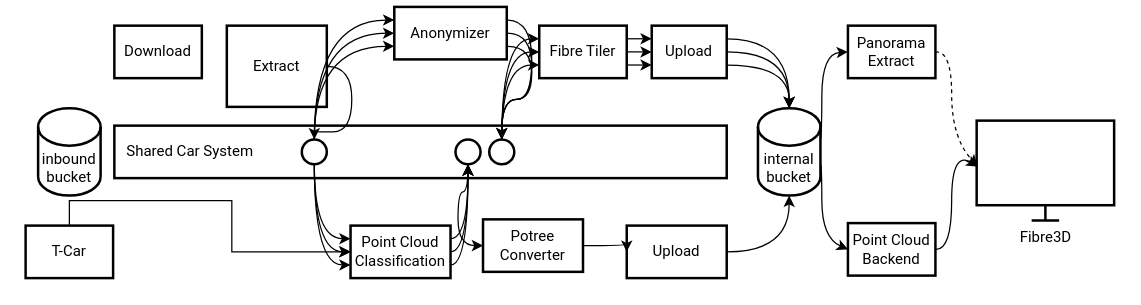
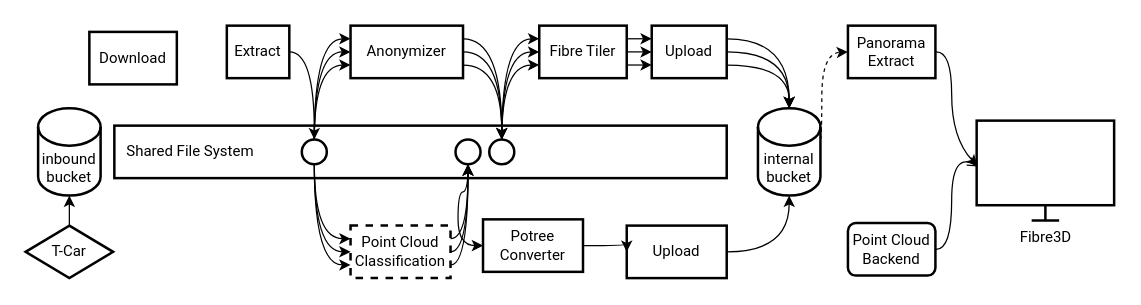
node "Anonymizer": moved (451, 33) -> (407, 52)
node "Download": moved (158, 52) -> (133, 58)
node "Extract": size 100x81 -> 63x53
edge "internal bucket" -> "Panorama Extract": style solid -> dashed
edge "Panorama Extract" -> "Fibre3D": style dashed -> solid
node "Shared Car System": label "Shared Car System" -> "Shared File System"
edge "Point Cloud Backend" -> "Fibre3D": arrowhead classic -> open
edge "T-Car" -> "Point Cloud Classification": now "T-Car" -> "inbound bucket"
edge "internal bucket" -> "Point Cloud Backend": removed
node "Point Cloud Backend": shape rectangle -> rounded rectangle
node "T-Car": shape rectangle -> diamond
node "Point Cloud Classification": style solid -> dashed
